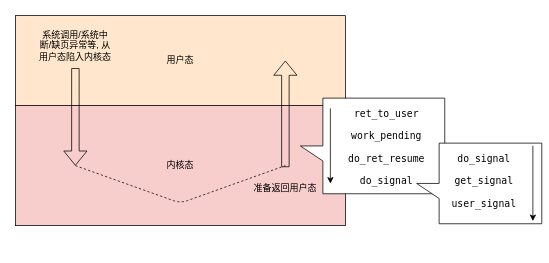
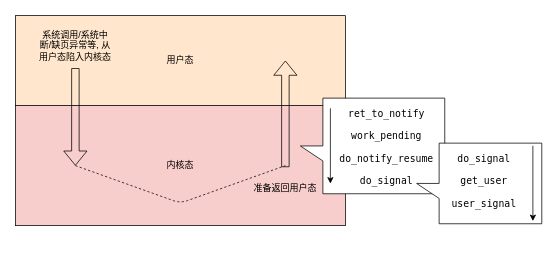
node "ret_to_user": label "ret_to_user" -> "ret_to_notify"
node "do_ret_resume": label "do_ret_resume" -> "do_notify_resume"
node "get_signal": label "get_signal" -> "get_user"
